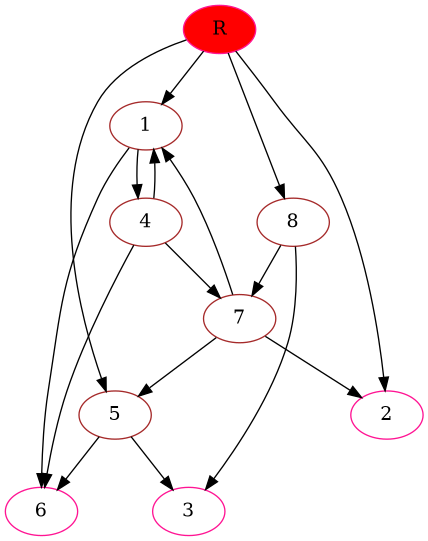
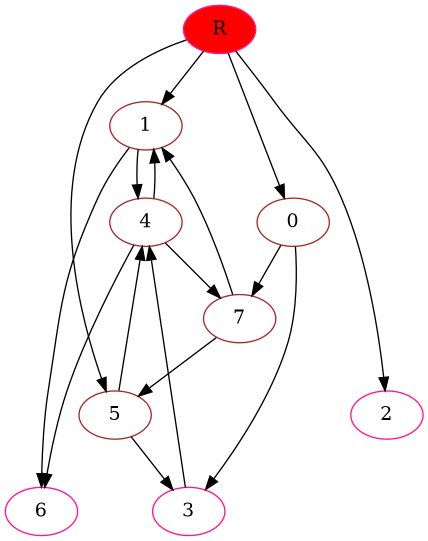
node "8": label "8" -> "0"
edge "7" -> "2": removed
edge "3" -> "4": added
edge "5" -> "6": now "5" -> "4"
